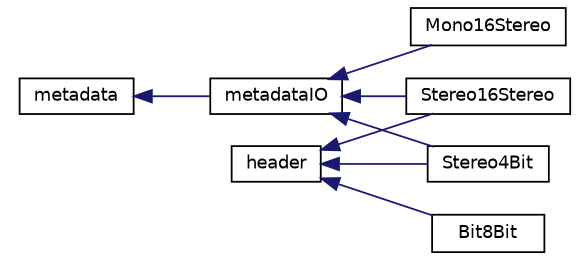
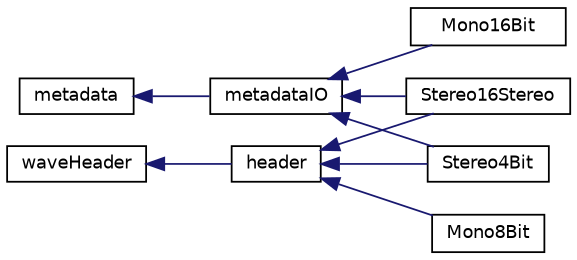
node "Mono16Stereo": label "Mono16Stereo" -> "Mono16Bit"
node "waveHeader": added
node "Bit8Bit": label "Bit8Bit" -> "Mono8Bit"
